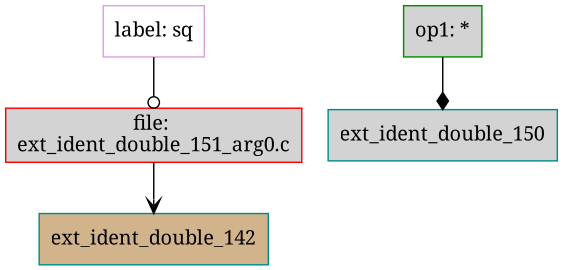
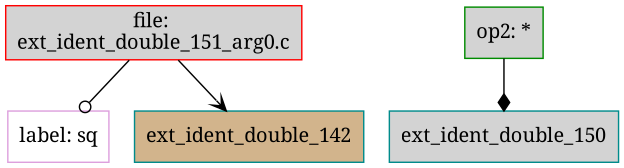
node "op1: *": label "op1: *" -> "op2: *"
edge "label: sq" -> "file: ext_ident_double_151_arg0.c": reversed
